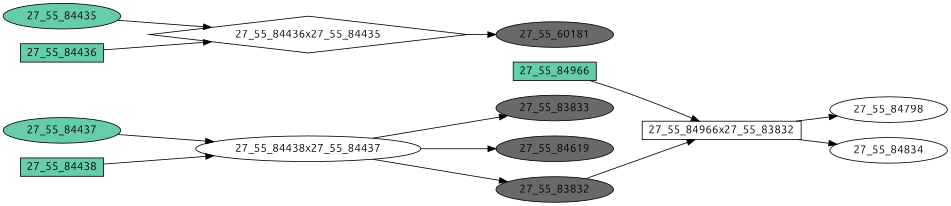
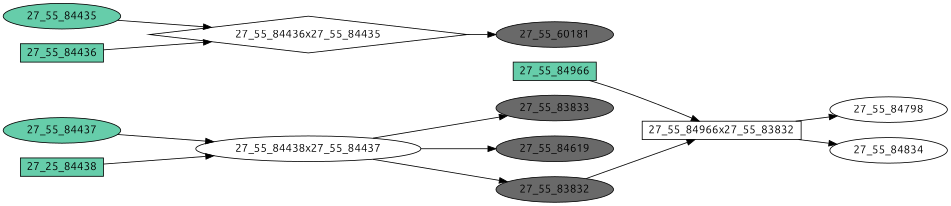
node "27_55_84438": label "27_55_84438" -> "27_25_84438"
